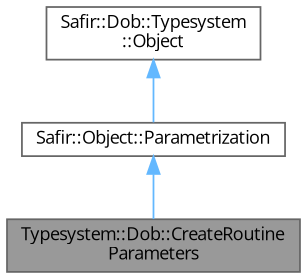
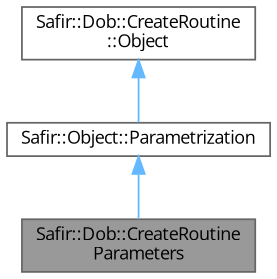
node "Safir::Dob::Typesystem ::Object": label "Safir::Dob::Typesystem ::Object" -> "Safir::Dob::CreateRoutine ::Object"
node "Typesystem::Dob::CreateRoutine Parameters": label "Typesystem::Dob::CreateRoutine Parameters" -> "Safir::Dob::CreateRoutine Parameters"
